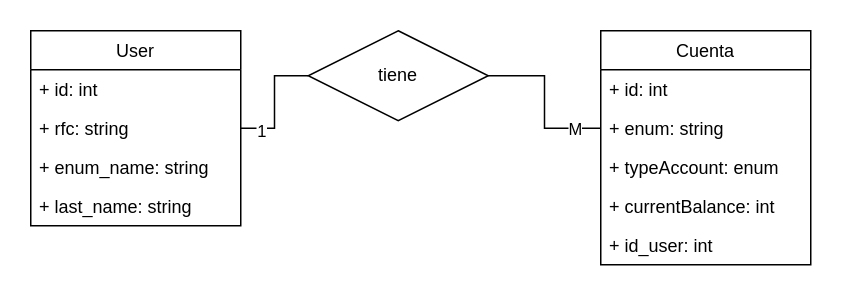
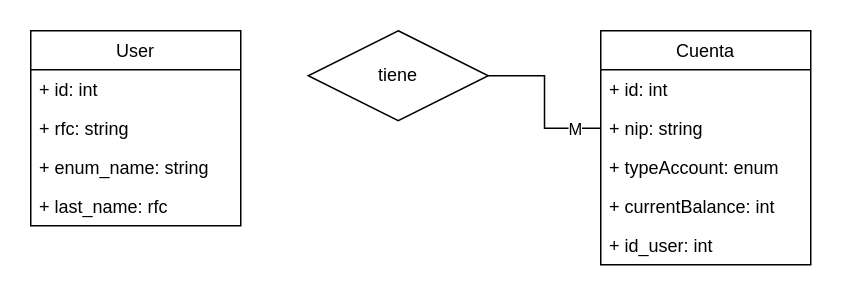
edge "tiene" -- "+ rfc: string": removed, label "1"
node "+ enum: string": label "+ enum: string" -> "+ nip: string"
node "+ last_name: string": label "+ last_name: string" -> "+ last_name: rfc"
